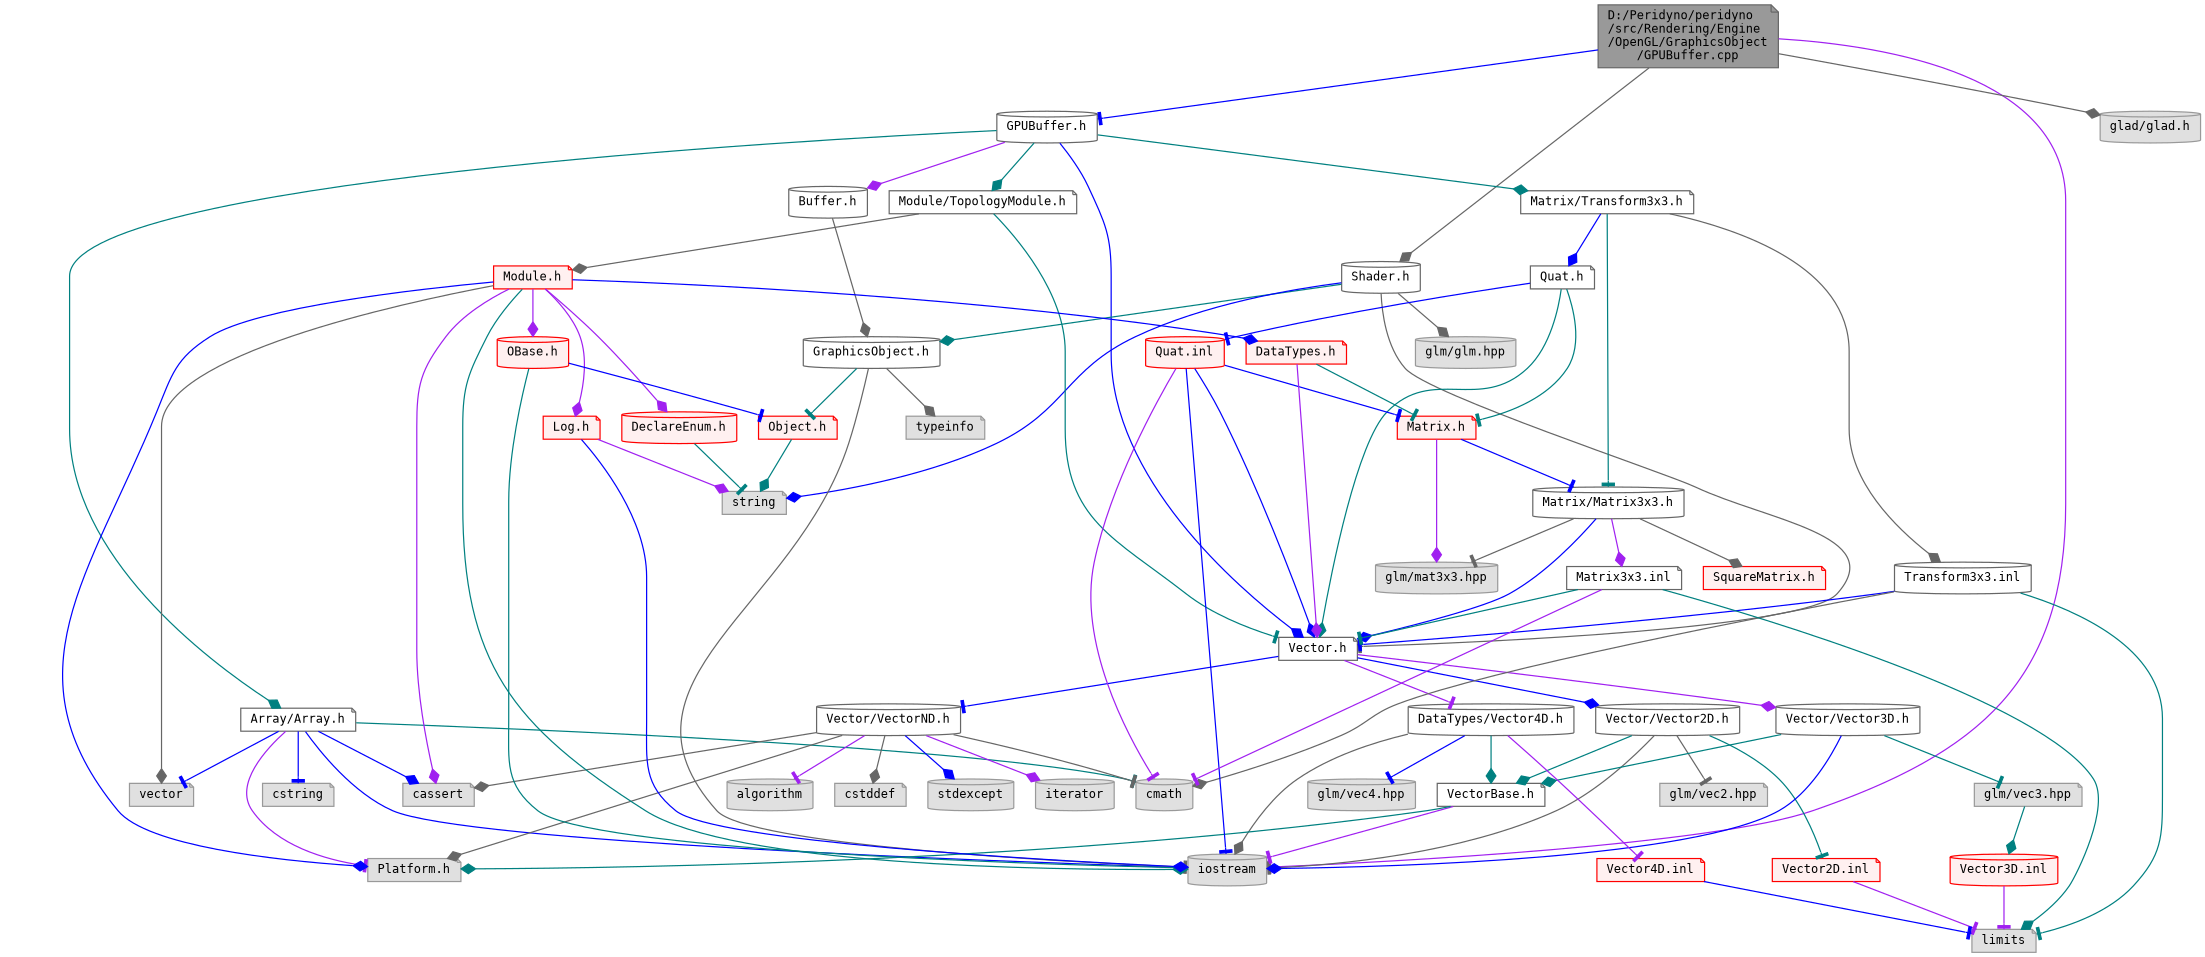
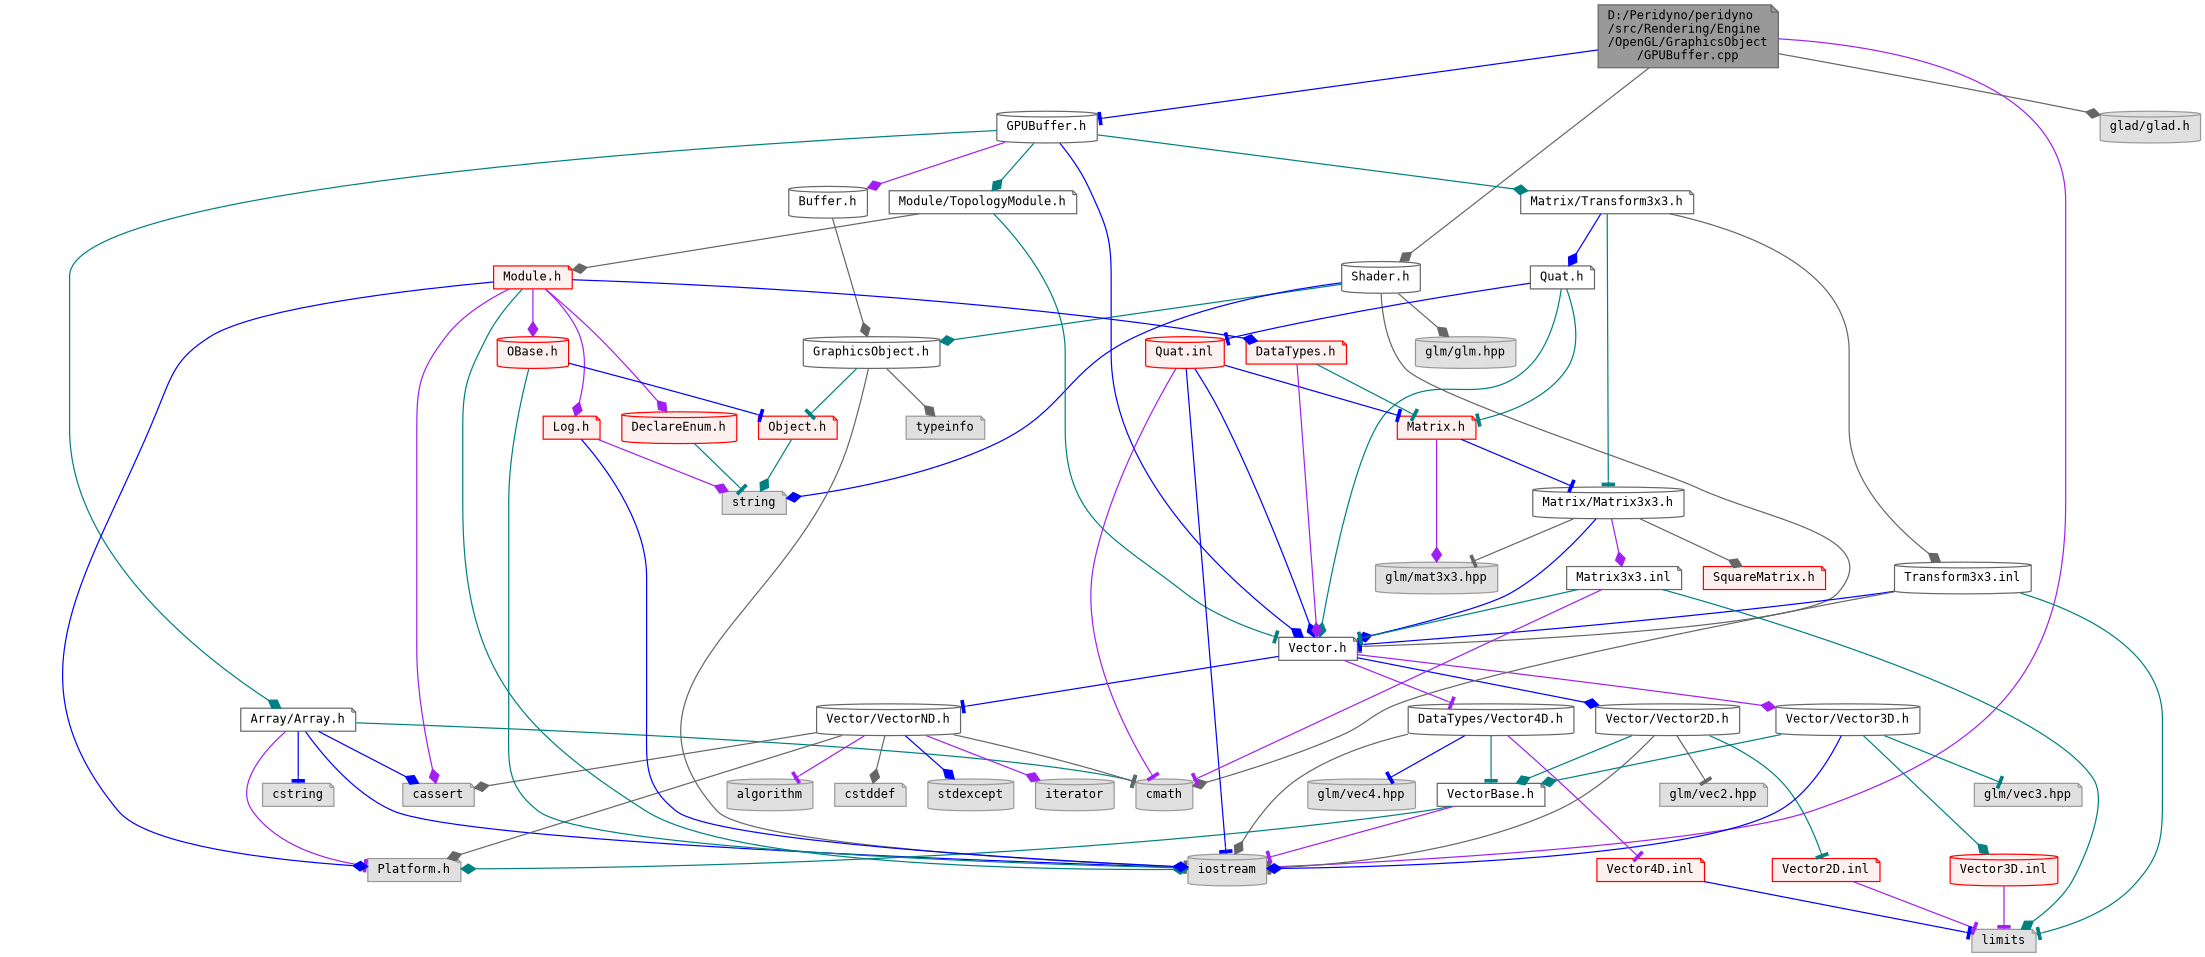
edge "DataTypes/Vector4D.h" -> "VectorBase.h": arrowhead diamond -> tee
node "vector": removed
edge "glm/vec3.hpp" -> "Vector3D.inl": now "Vector/Vector3D.h" -> "Vector3D.inl"
